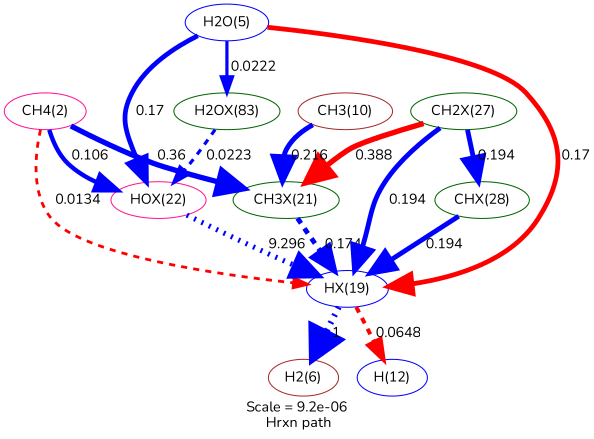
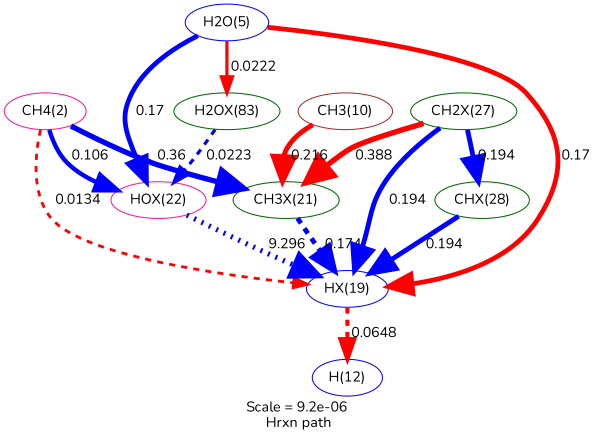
edge "H2O(5)" -> "H2OX(83)": color blue -> red
edge "CH3(10)" -> "CH3X(21)": color blue -> red
node "H2(6)": removed
